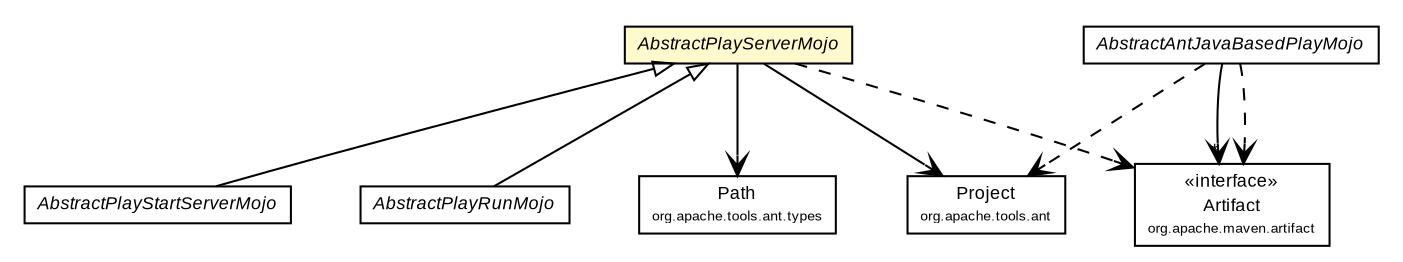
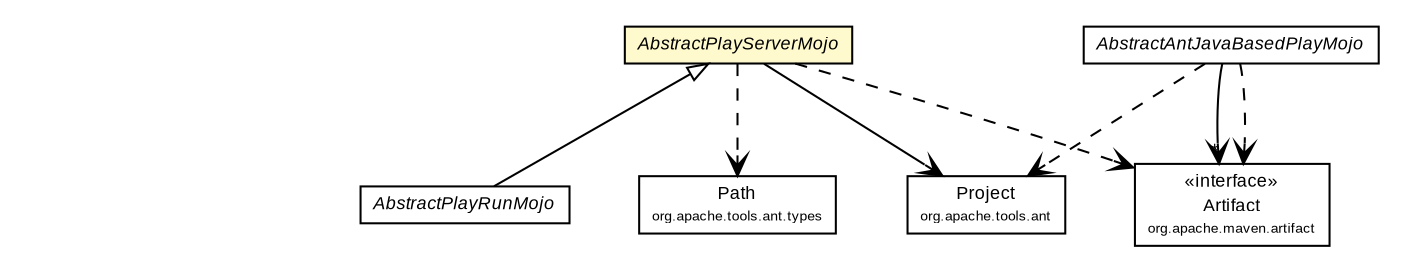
edge "AbstractPlayServerMojo" -> "Path": style solid -> dashed
node "AbstractPlayStartServerMojo": removed
